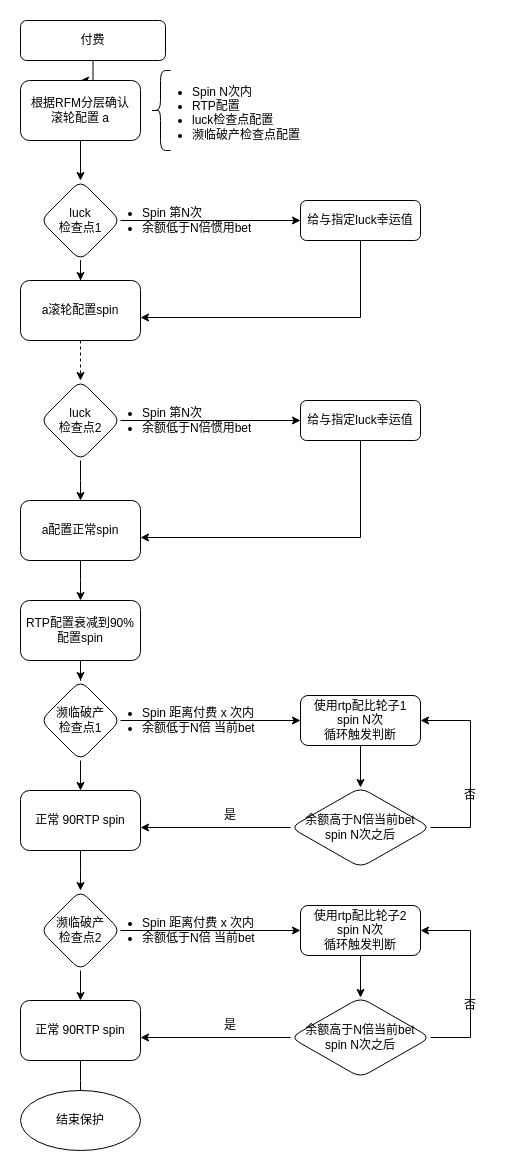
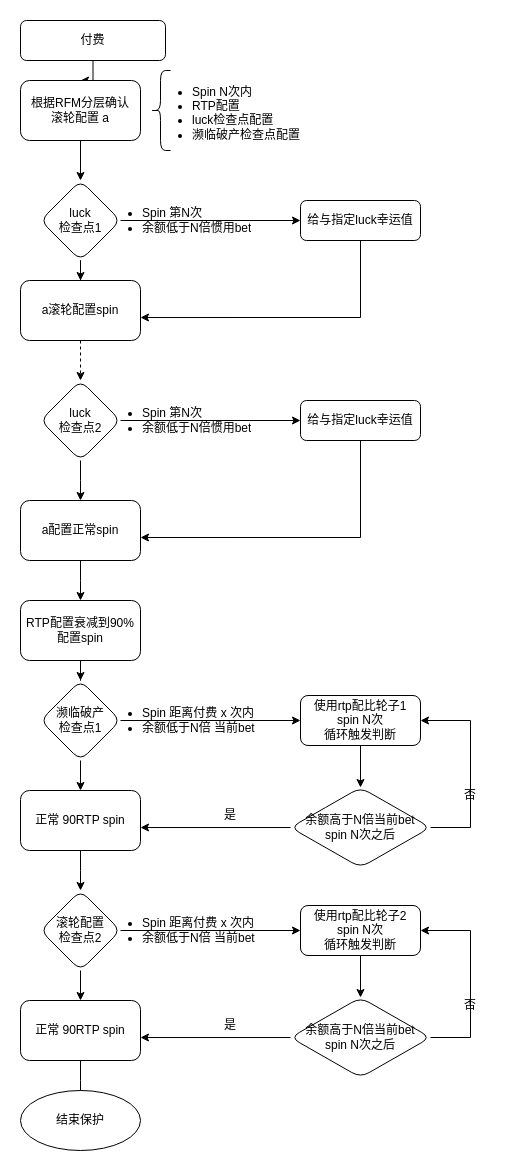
node "濒临破产 检查点2": label "濒临破产 检查点2" -> "滚轮配置 检查点2"
